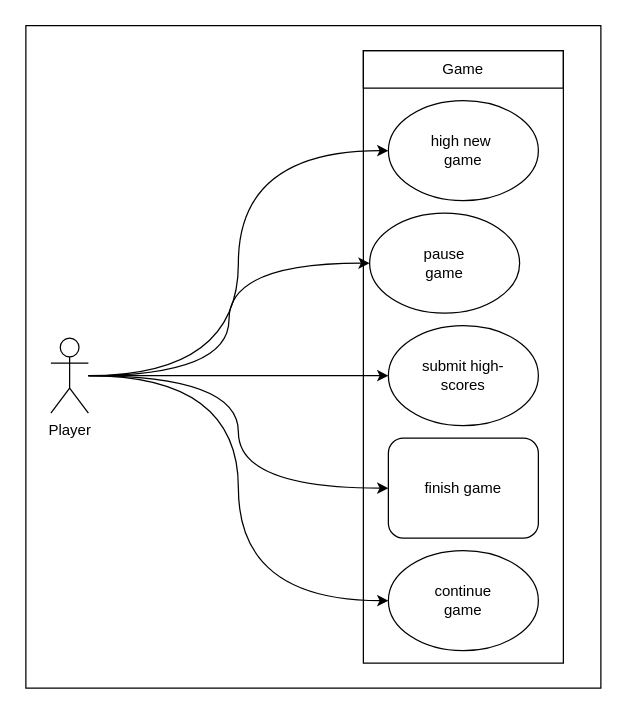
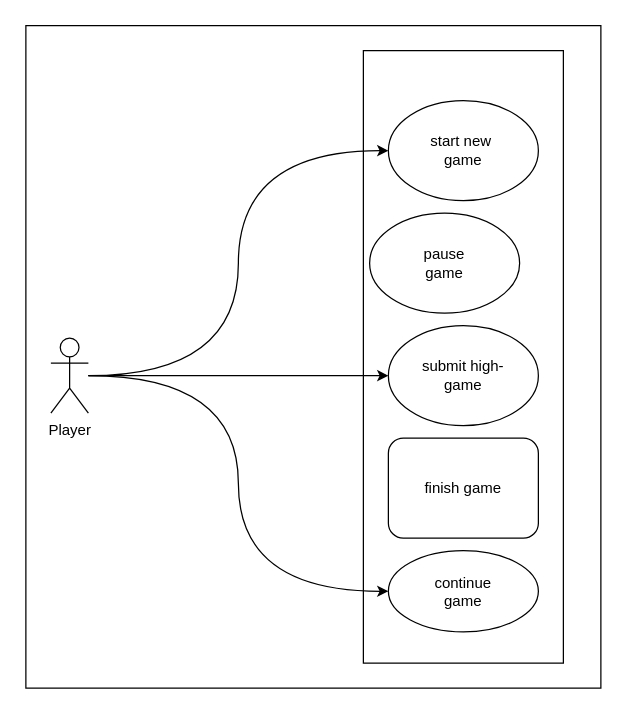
node "Game": removed
node "high new game": label "high new game" -> "start new game"
edge "Player" -> "pause game": removed
node "submit high- scores": label "submit high- scores" -> "submit high- game"
edge "Player" -> "finish game": removed
node "continue game": size 150x100 -> 150x81
